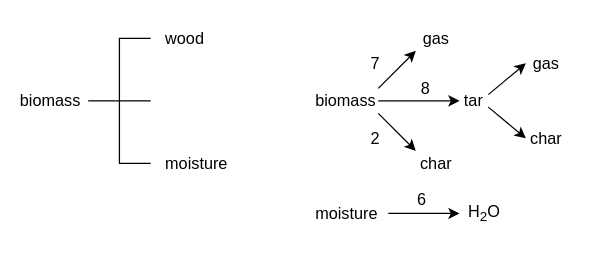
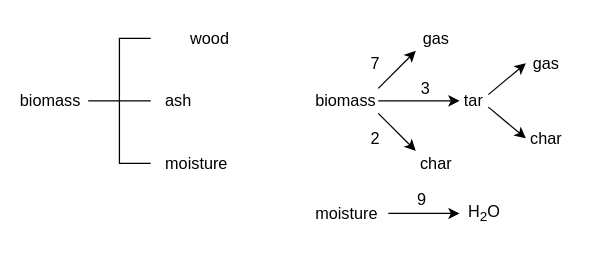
node "wood": moved (188, 38) -> (213, 38)
node "8": label "8" -> "3"
node "ash": added
node "6": label "6" -> "9"
